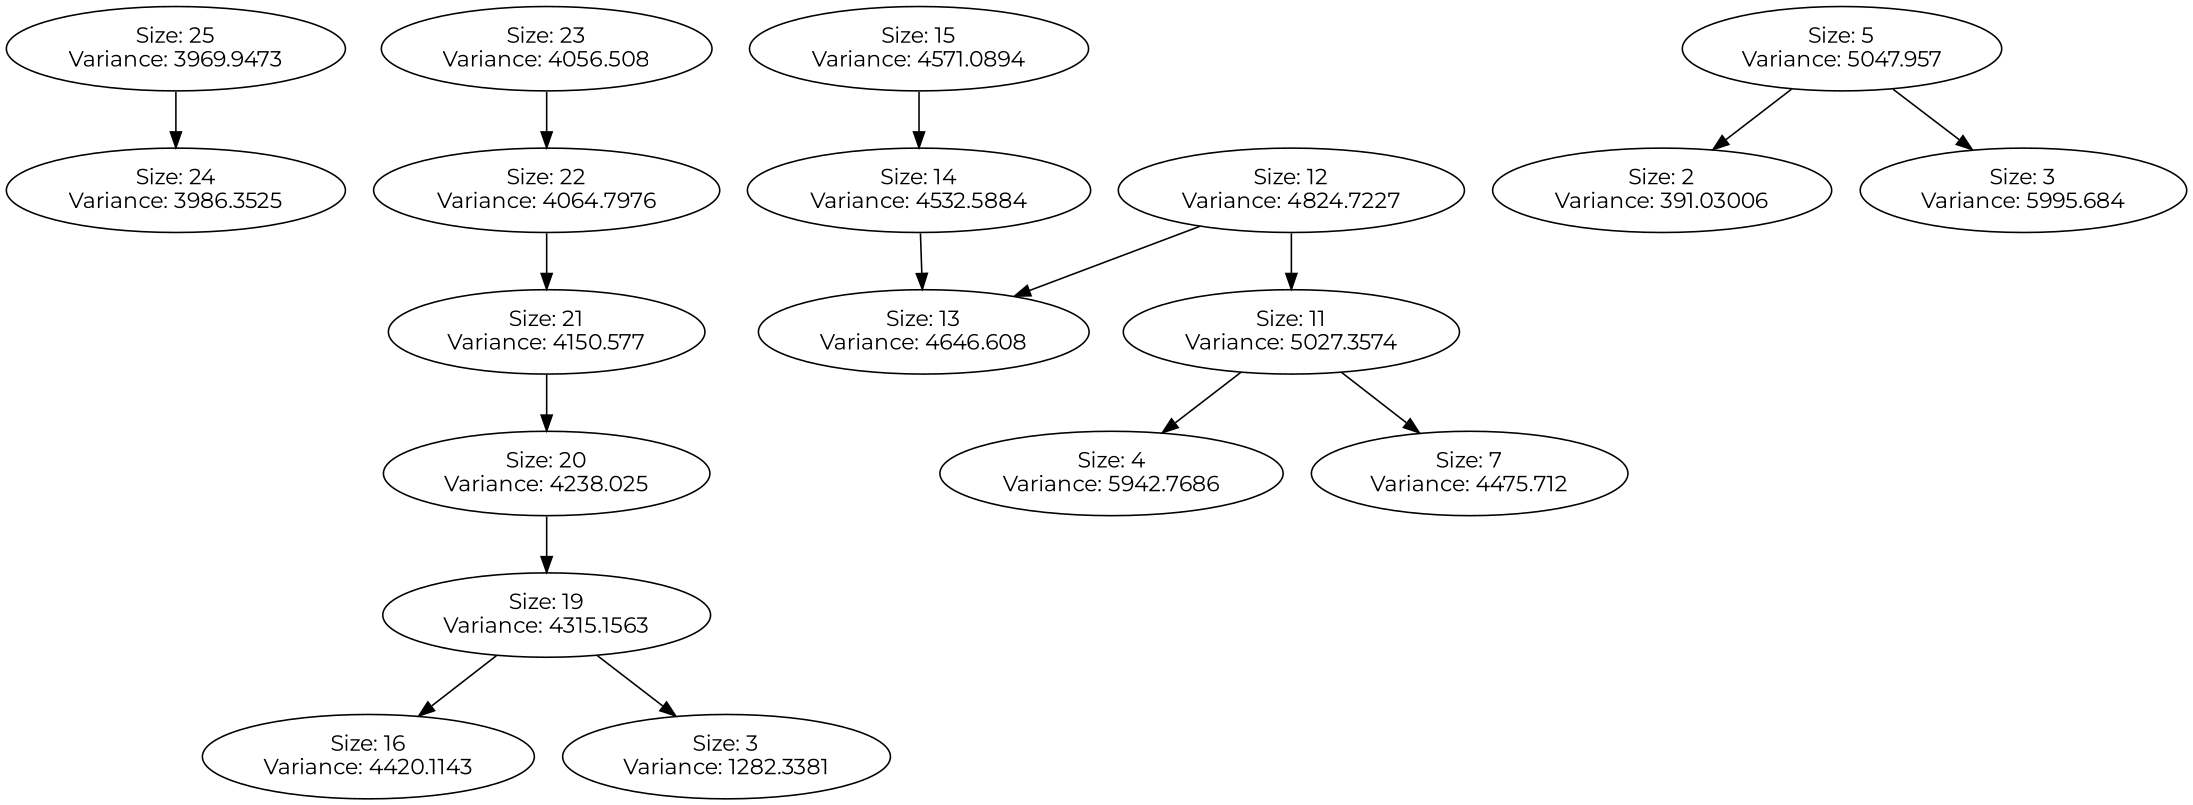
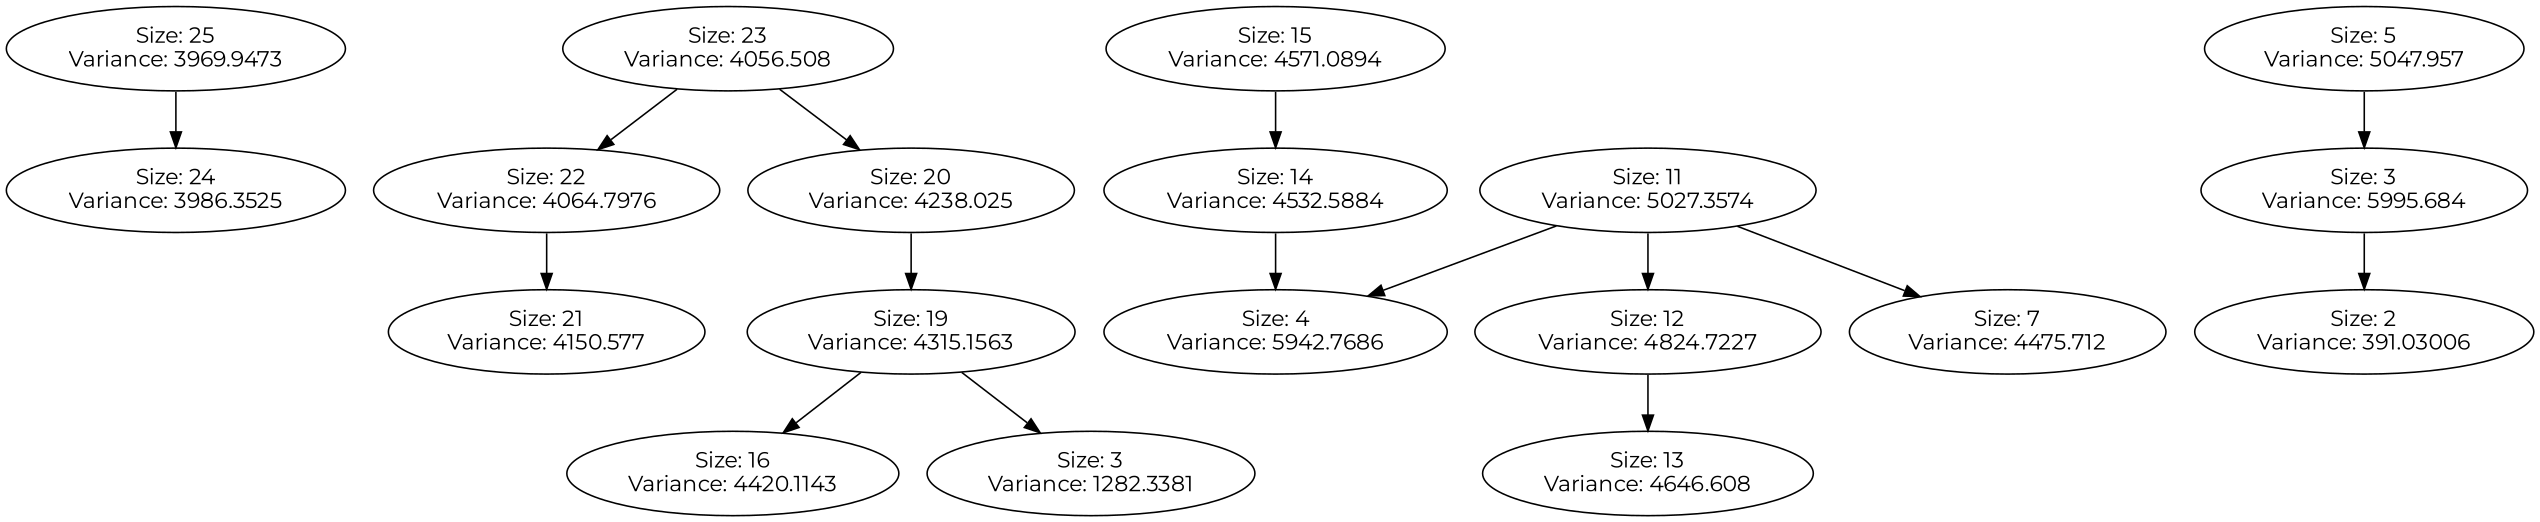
edge "Size: 5 Variance: 5047.957" -> "Size: 2 Variance: 391.03006": now "Size: 3 Variance: 5995.684" -> "Size: 2 Variance: 391.03006"
edge "Size: 14 Variance: 4532.5884" -> "Size: 13 Variance: 4646.608": now "Size: 14 Variance: 4532.5884" -> "Size: 4 Variance: 5942.7686"
edge "Size: 12 Variance: 4824.7227" -> "Size: 11 Variance: 5027.3574": reversed
edge "Size: 21 Variance: 4150.577" -> "Size: 20 Variance: 4238.025": now "Size: 23 Variance: 4056.508" -> "Size: 20 Variance: 4238.025"
